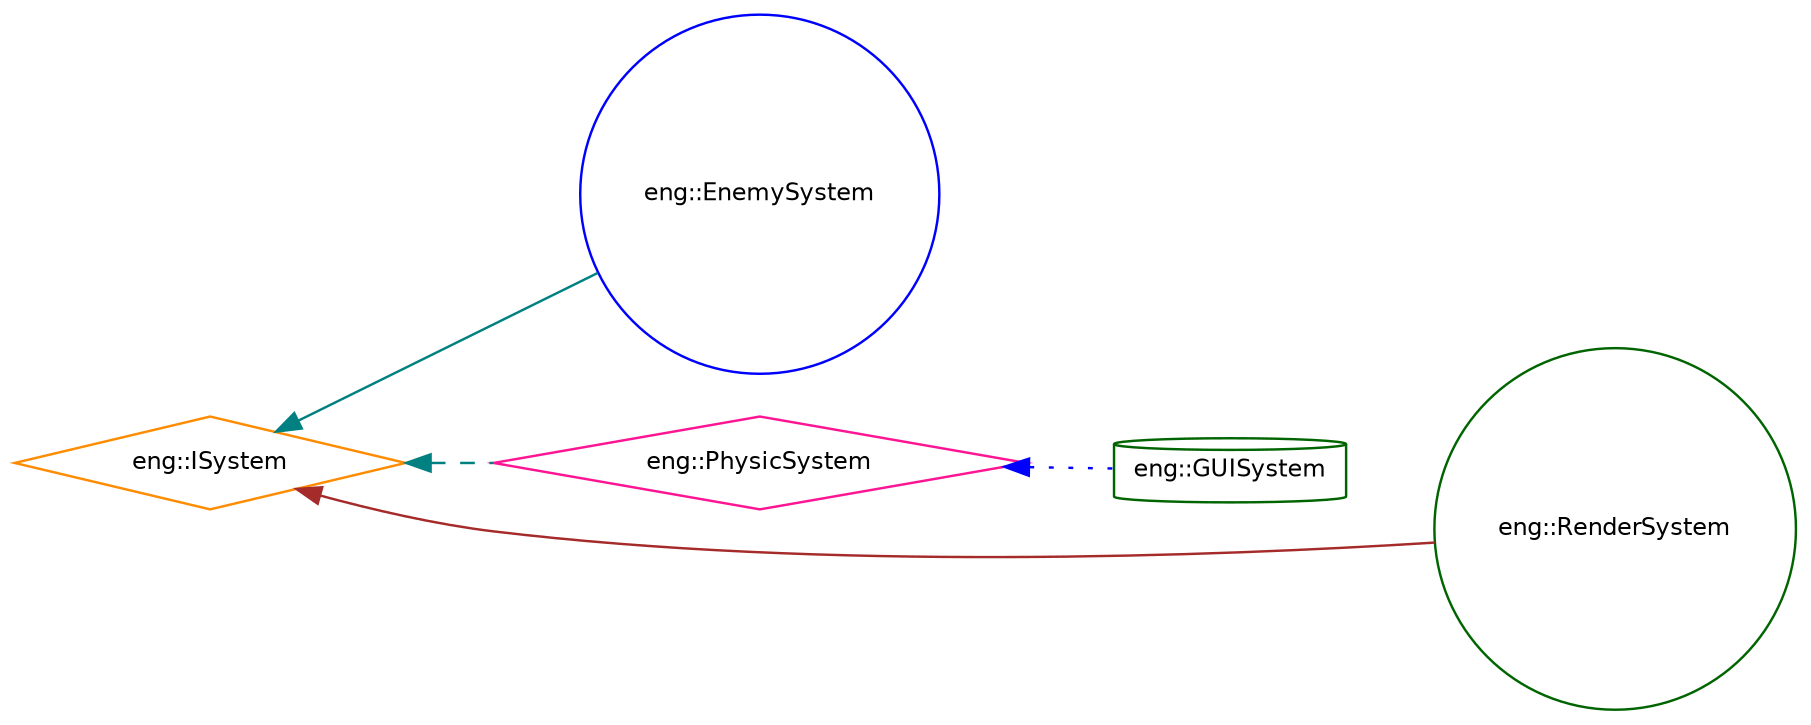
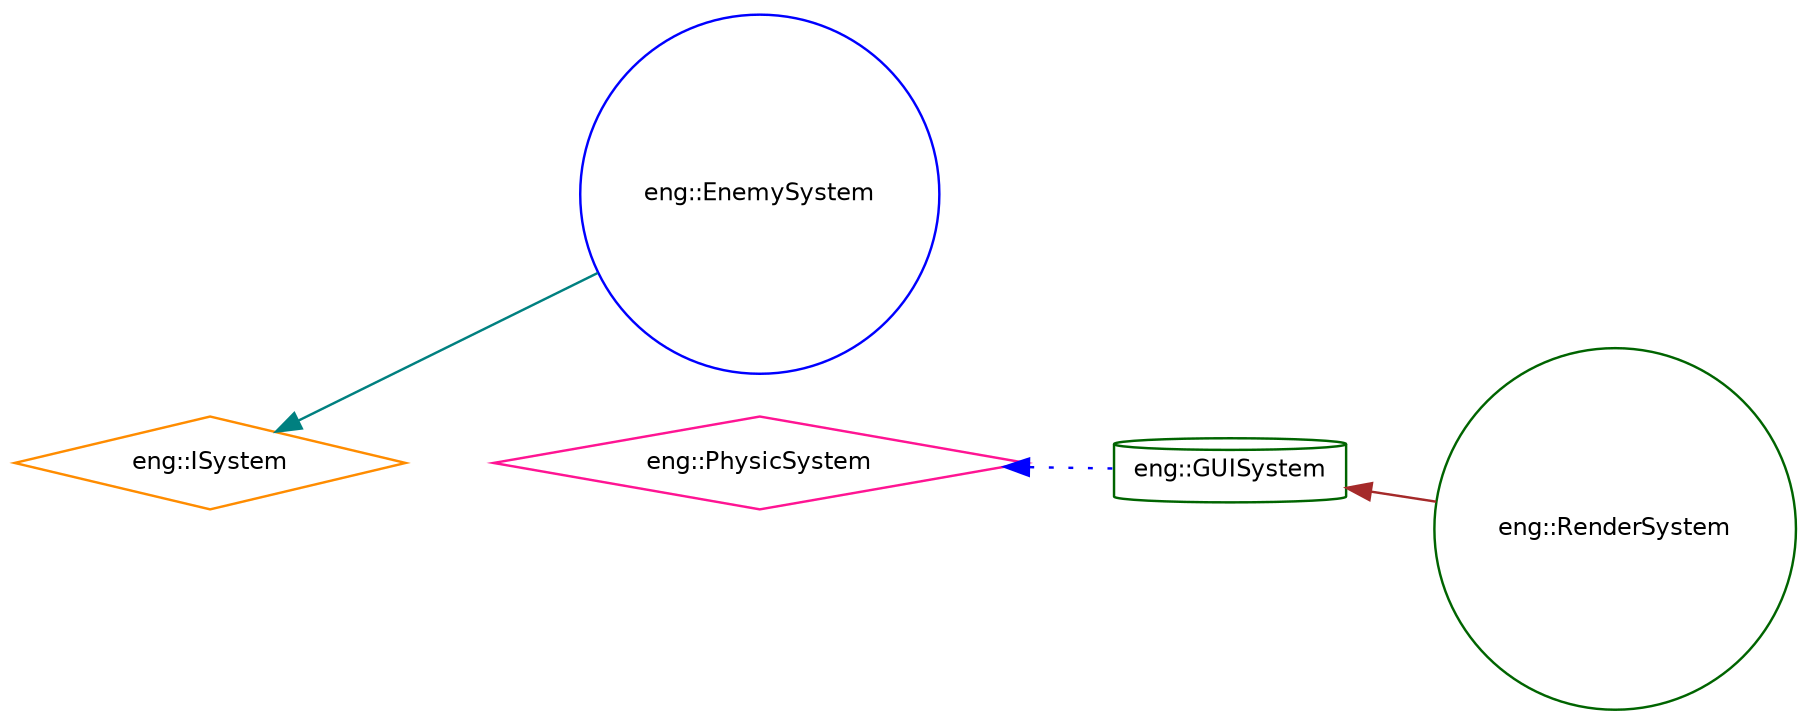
edge "eng::PhysicSystem" -> "eng::ISystem": removed
edge "eng::RenderSystem" -> "eng::ISystem": now "eng::RenderSystem" -> "eng::GUISystem"
